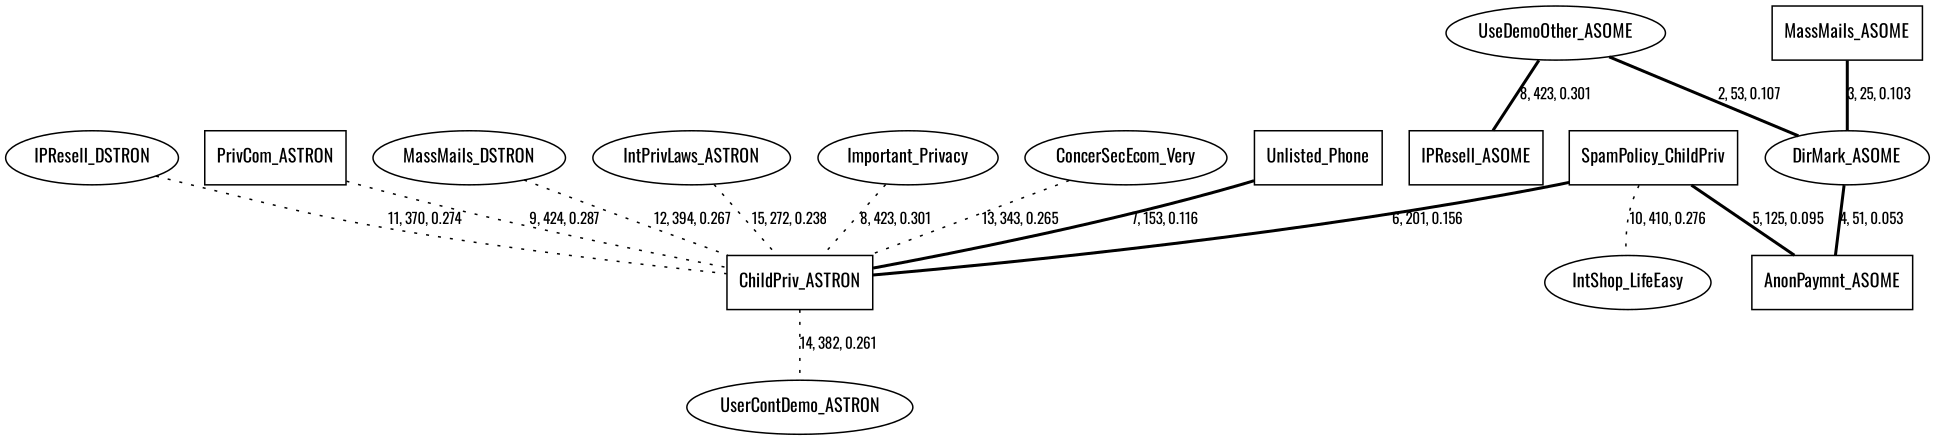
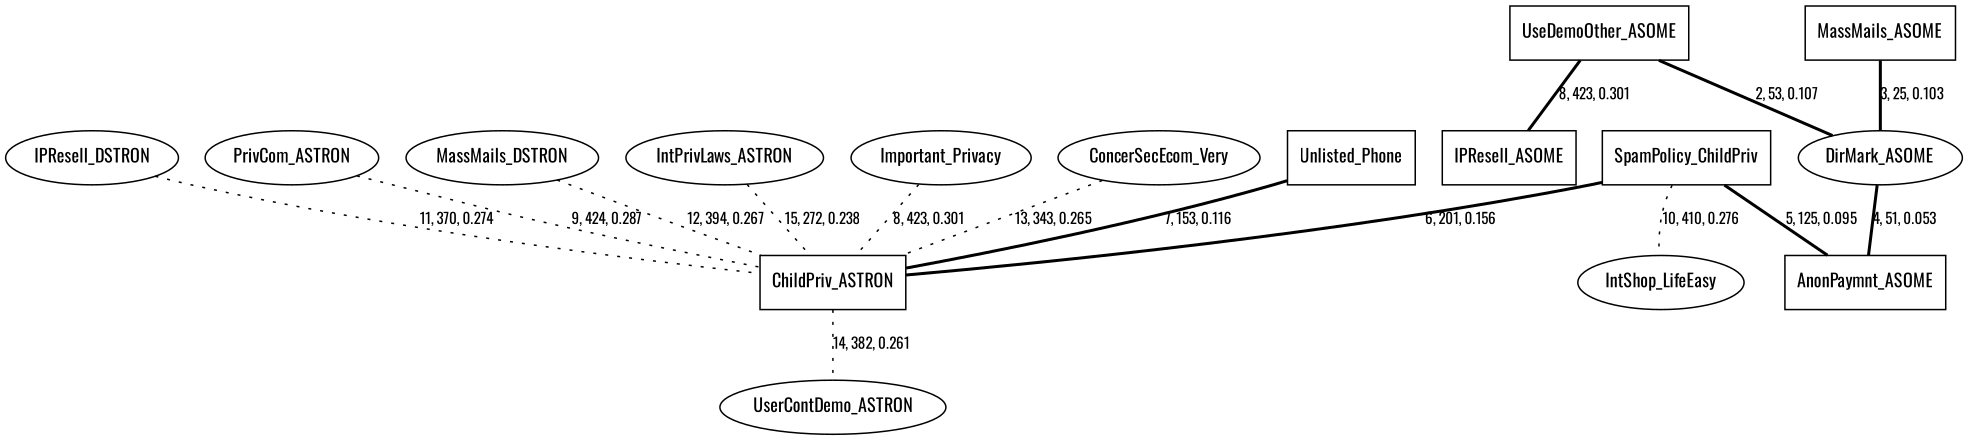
node "UseDemoOther_ASOME": shape ellipse -> box
node "PrivCom_ASTRON": shape box -> ellipse
